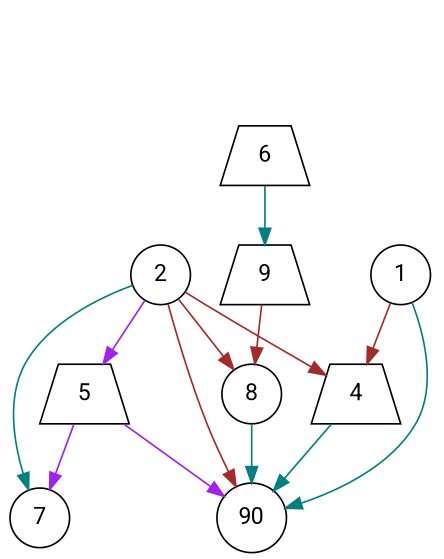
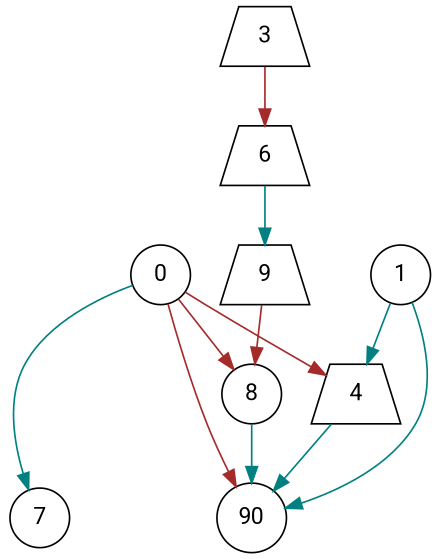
node "3": added
node "2": label "2" -> "0"
edge "1" -> "4": color brown -> teal
node "5": removed
